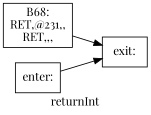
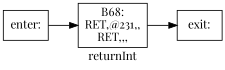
edge "enter:" -> "exit:": now "enter:" -> "B68: RET,@231,, RET,,,"
